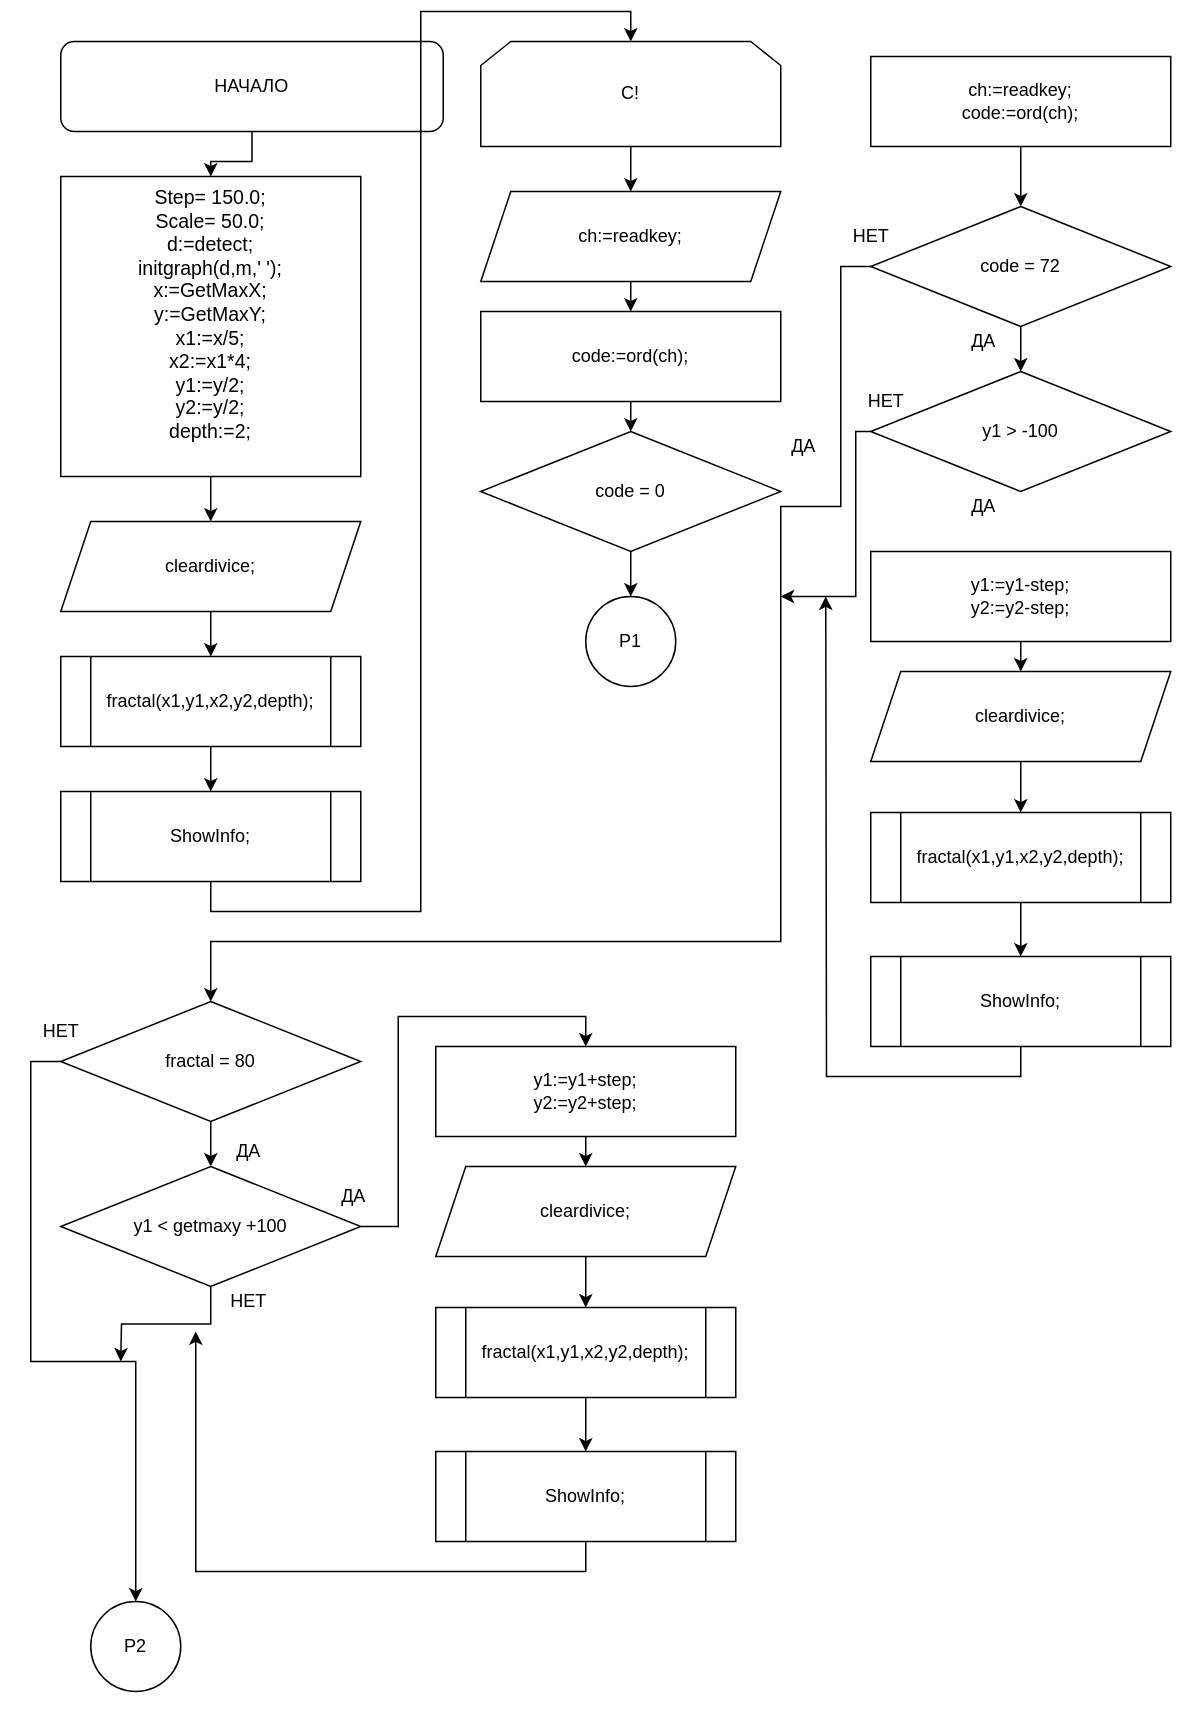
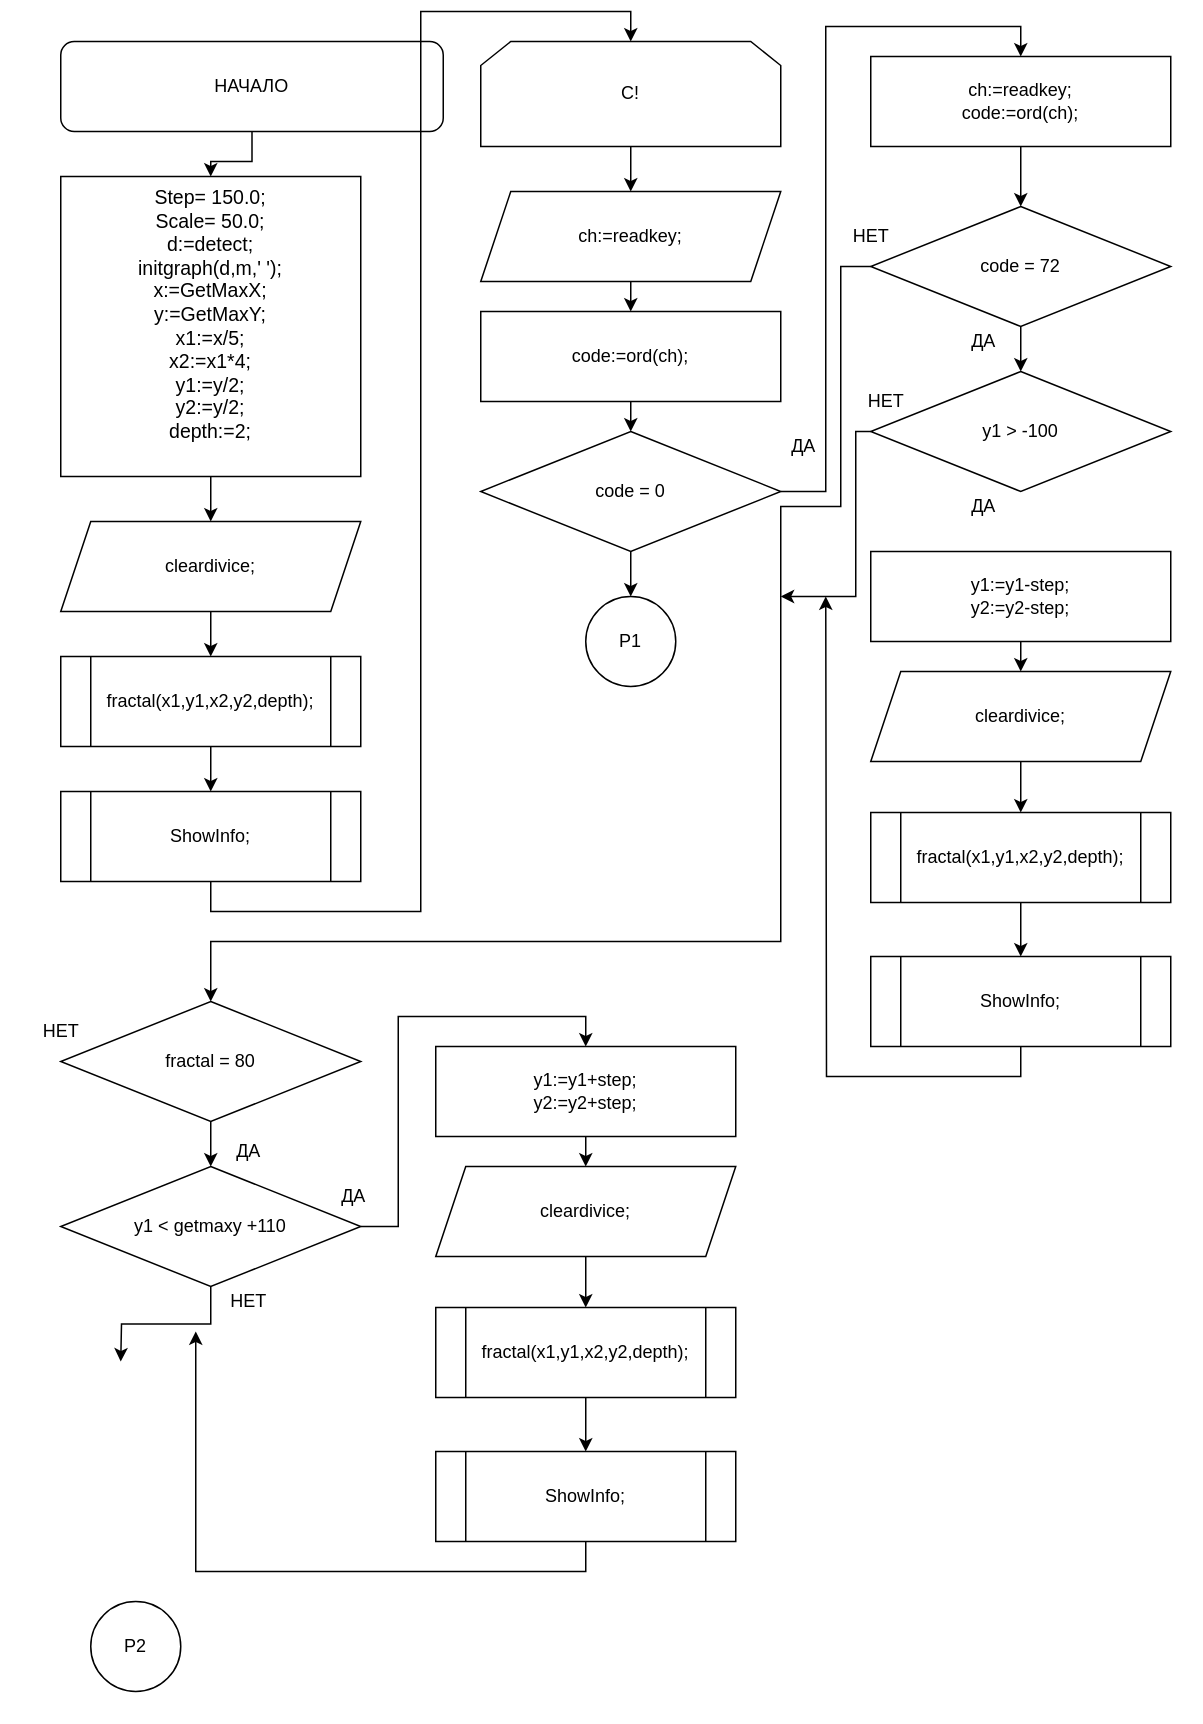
edge "code = 0" -> "ch:=readkey; code:=ord(ch);": added
node "y1 < getmaxy +100": label "y1 < getmaxy +100" -> "y1 < getmaxy +110"
edge "fractal = 80" -> "P2": removed
